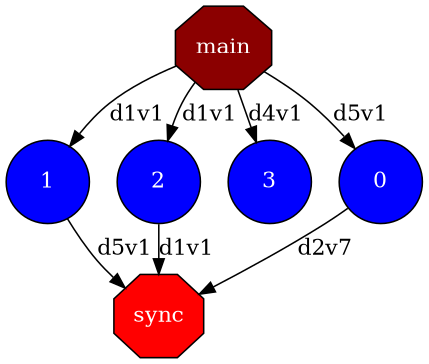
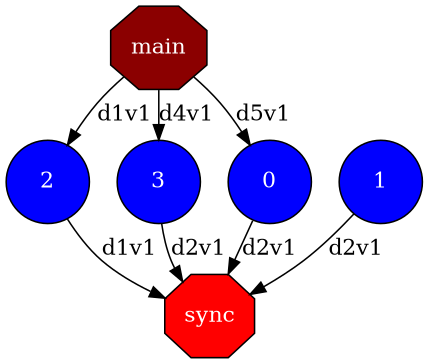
edge "main" -> "1": removed, label "d1v1"
edge "3" -> "sync": added, label "d2v1"
edge "1" -> "sync": label "d5v1" -> "d2v1"
edge "0" -> "sync": label "d2v7" -> "d2v1"
